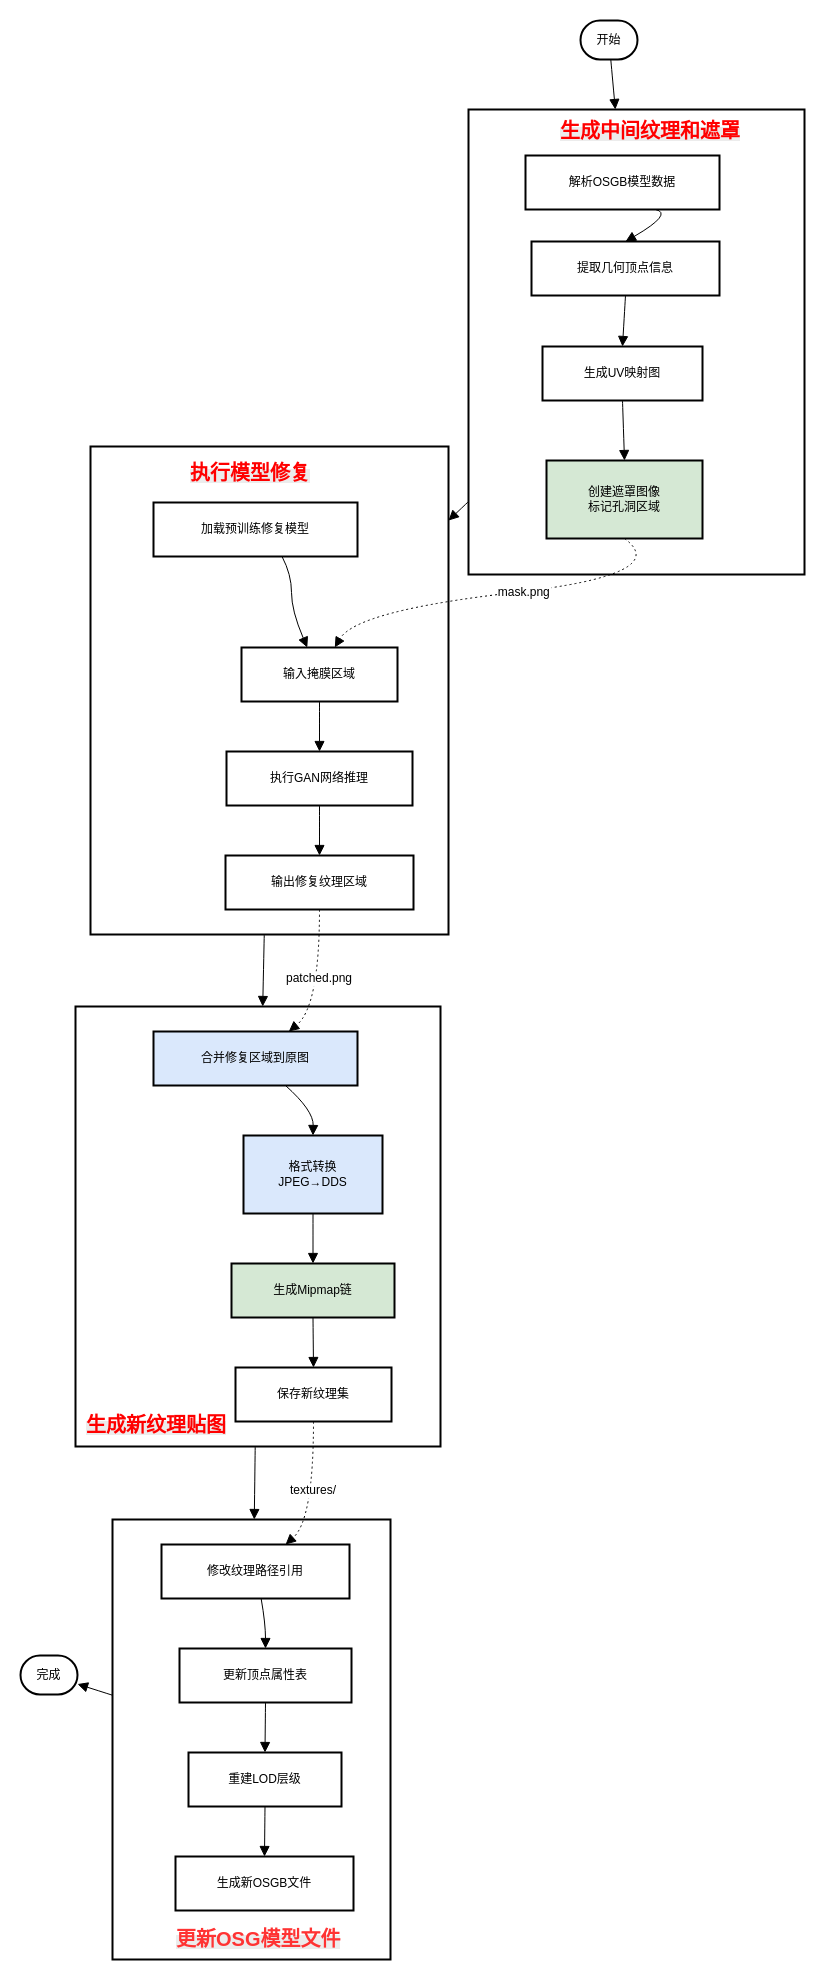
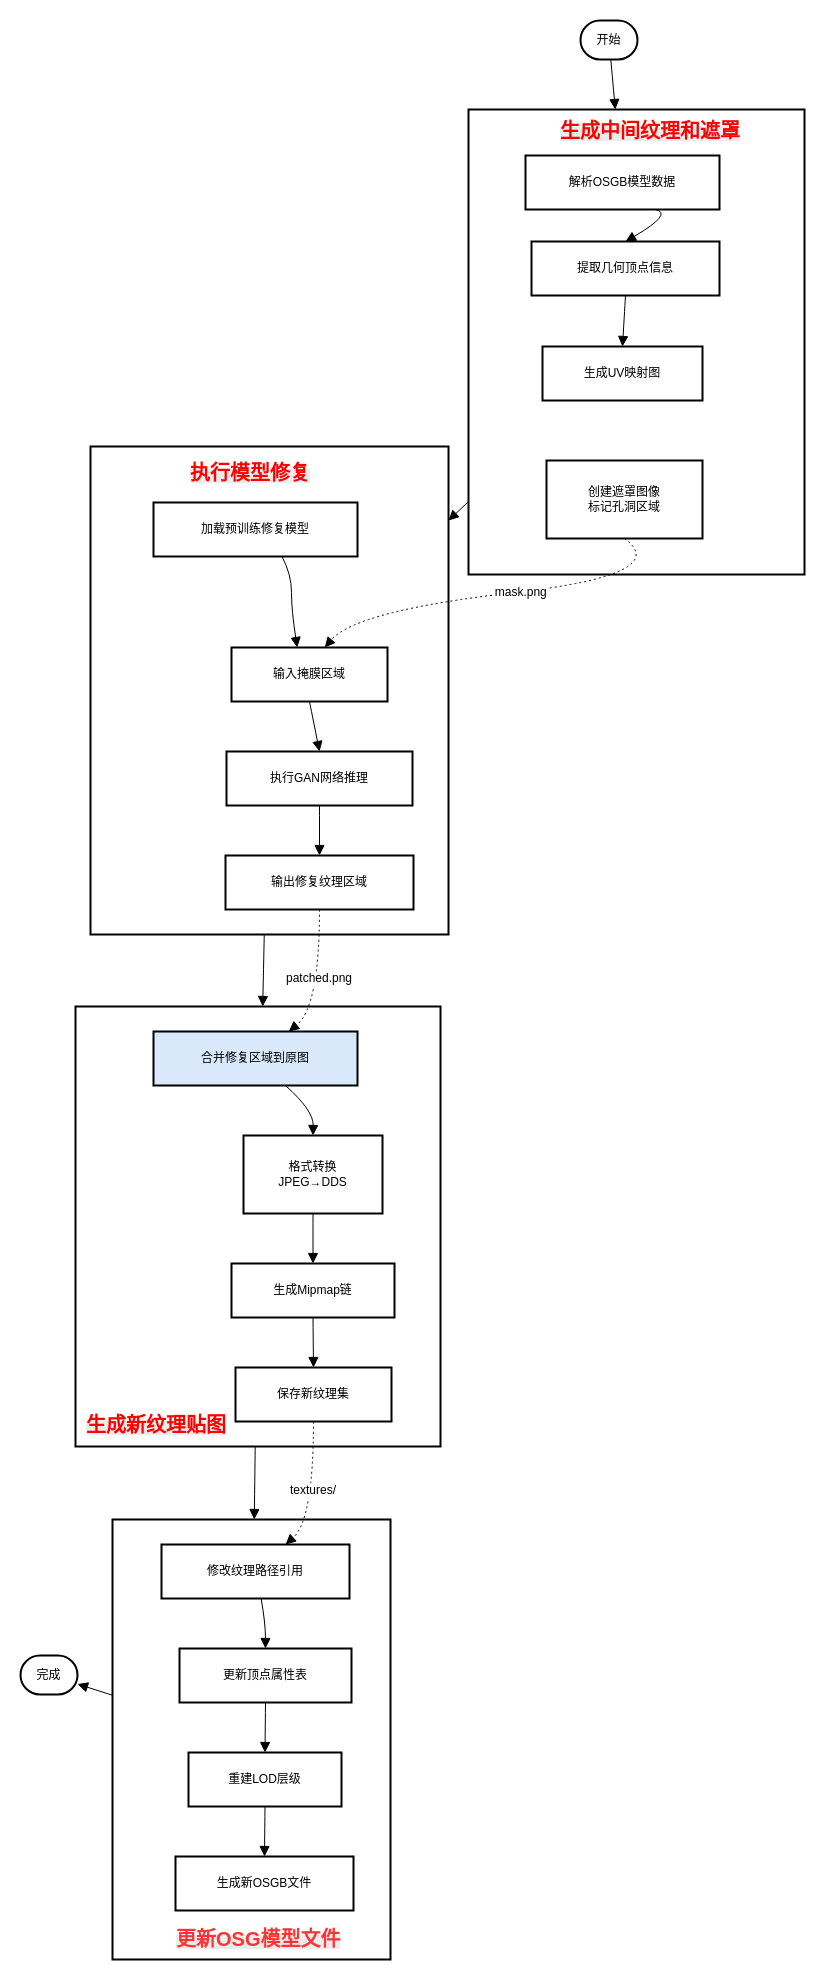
edge "生成UV映射图" -> "创建遮罩图像 标记孔洞区域": removed
node "创建遮罩图像 标记孔洞区域": fillcolor #d5e8d4 -> #ffffff
node "输入掩膜区域": moved (320, 675) -> (310, 675)
node "格式转换 JPEG→DDS": fillcolor #dae8fc -> #ffffff
node "生成Mipmap链": fillcolor #d5e8d4 -> #ffffff
